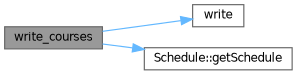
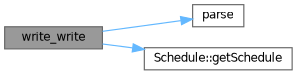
node "write": label "write" -> "parse"
node "write_courses": label "write_courses" -> "write_write"
